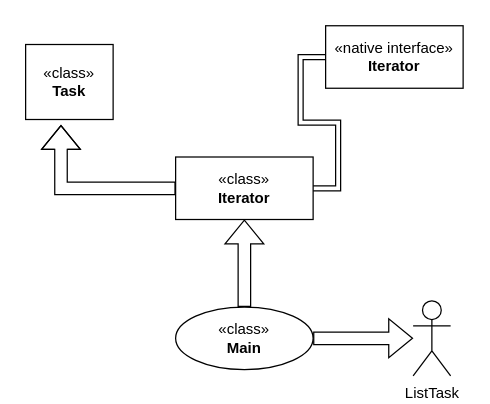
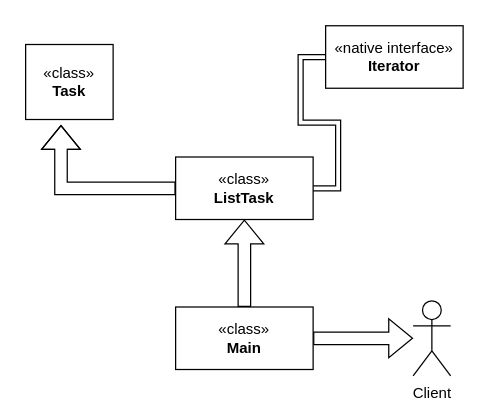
node "«class» Iterator": label "«class» Iterator" -> "«class» ListTask"
node "«class» Main": shape ellipse -> rectangle
node "ListTask": label "ListTask" -> "Client"
